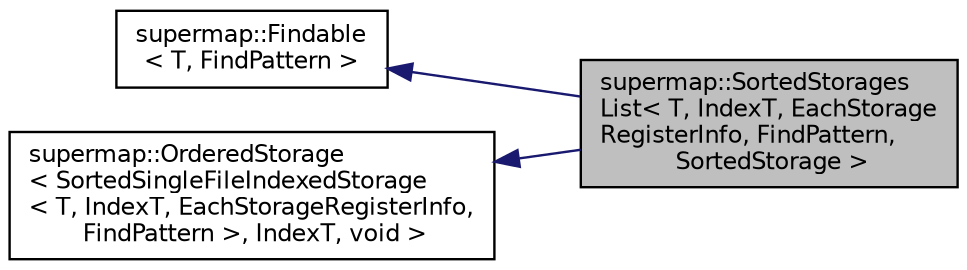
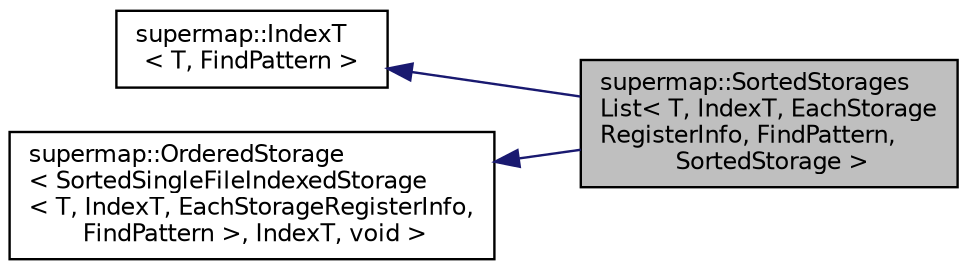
node "supermap::Findable < T, FindPattern >": label "supermap::Findable < T, FindPattern >" -> "supermap::IndexT < T, FindPattern >"
